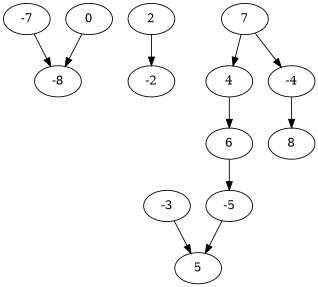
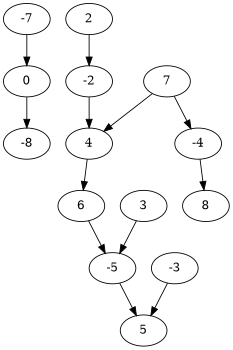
edge "-7" -> "-8": now "-7" -> "0"
edge "-2" -> "4": added
node "3": added
